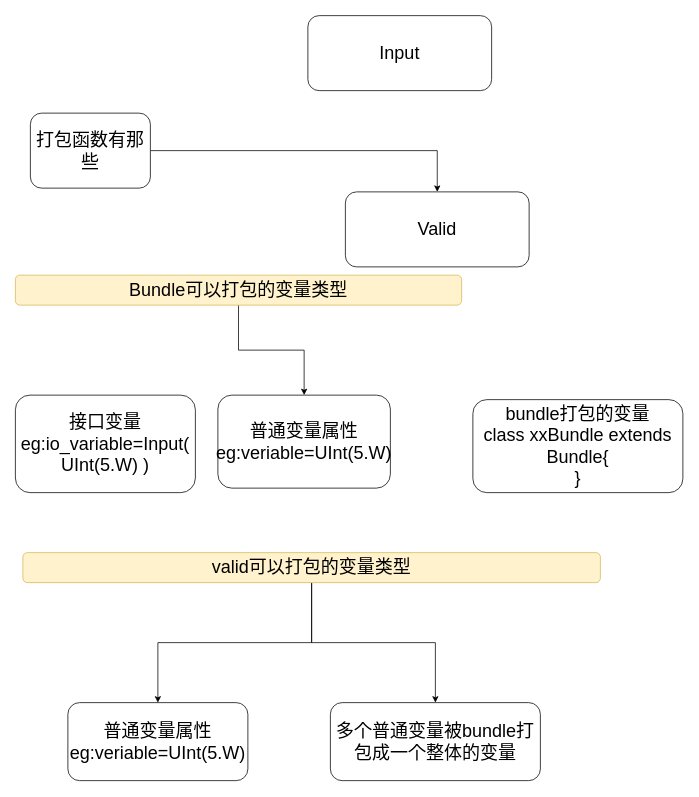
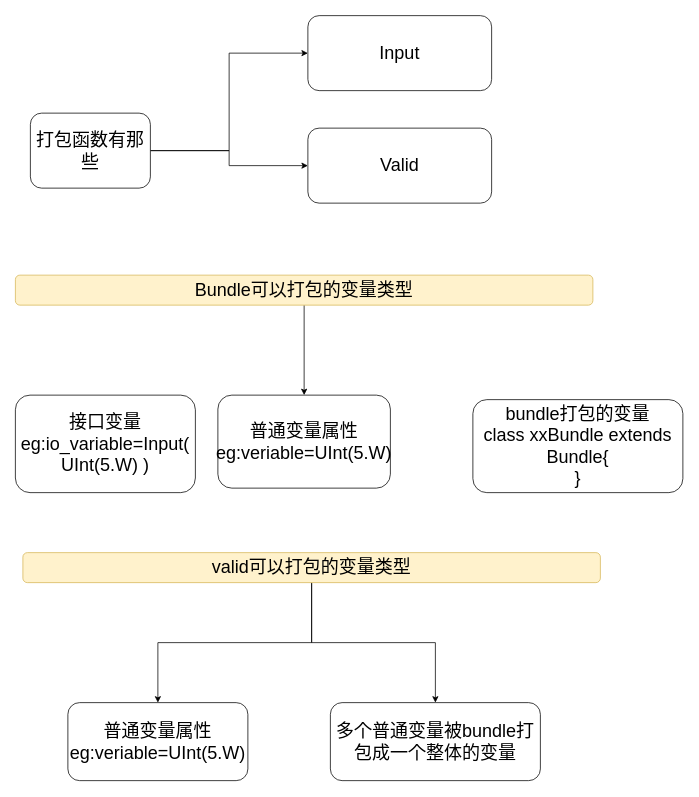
edge "打包函数有那些" -> "Input": added
node "Valid": moved (437, 229) -> (400, 165)
node "Bundle可以打包的变量类型": size 446x30 -> 578x30
